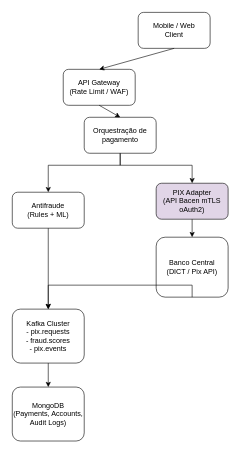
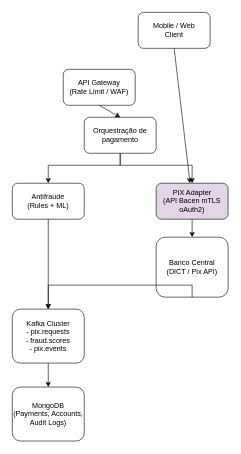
edge "Mobile / Web Client" -> "API Gateway (Rate Limit / WAF)": now "Mobile / Web Client" -> "PIX Adapter (API Bacen mTLS oAuth2)"
node "Antifraude (Rules + ML)": moved (48, 210) -> (48, 201)
